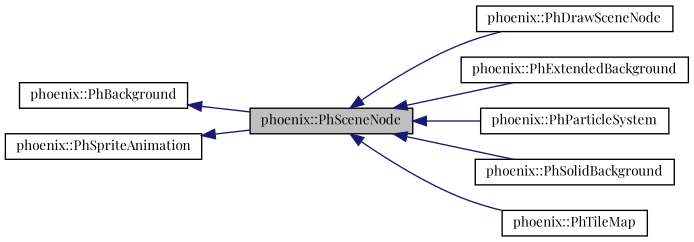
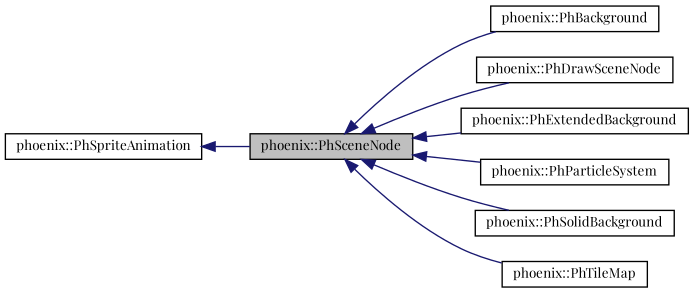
edge "phoenix::PhSceneNode" -> "phoenix::PhBackground": reversed
